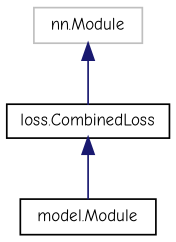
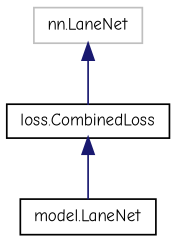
node "nn.Module": label "nn.Module" -> "nn.LaneNet"
node "model.Module": label "model.Module" -> "model.LaneNet"
